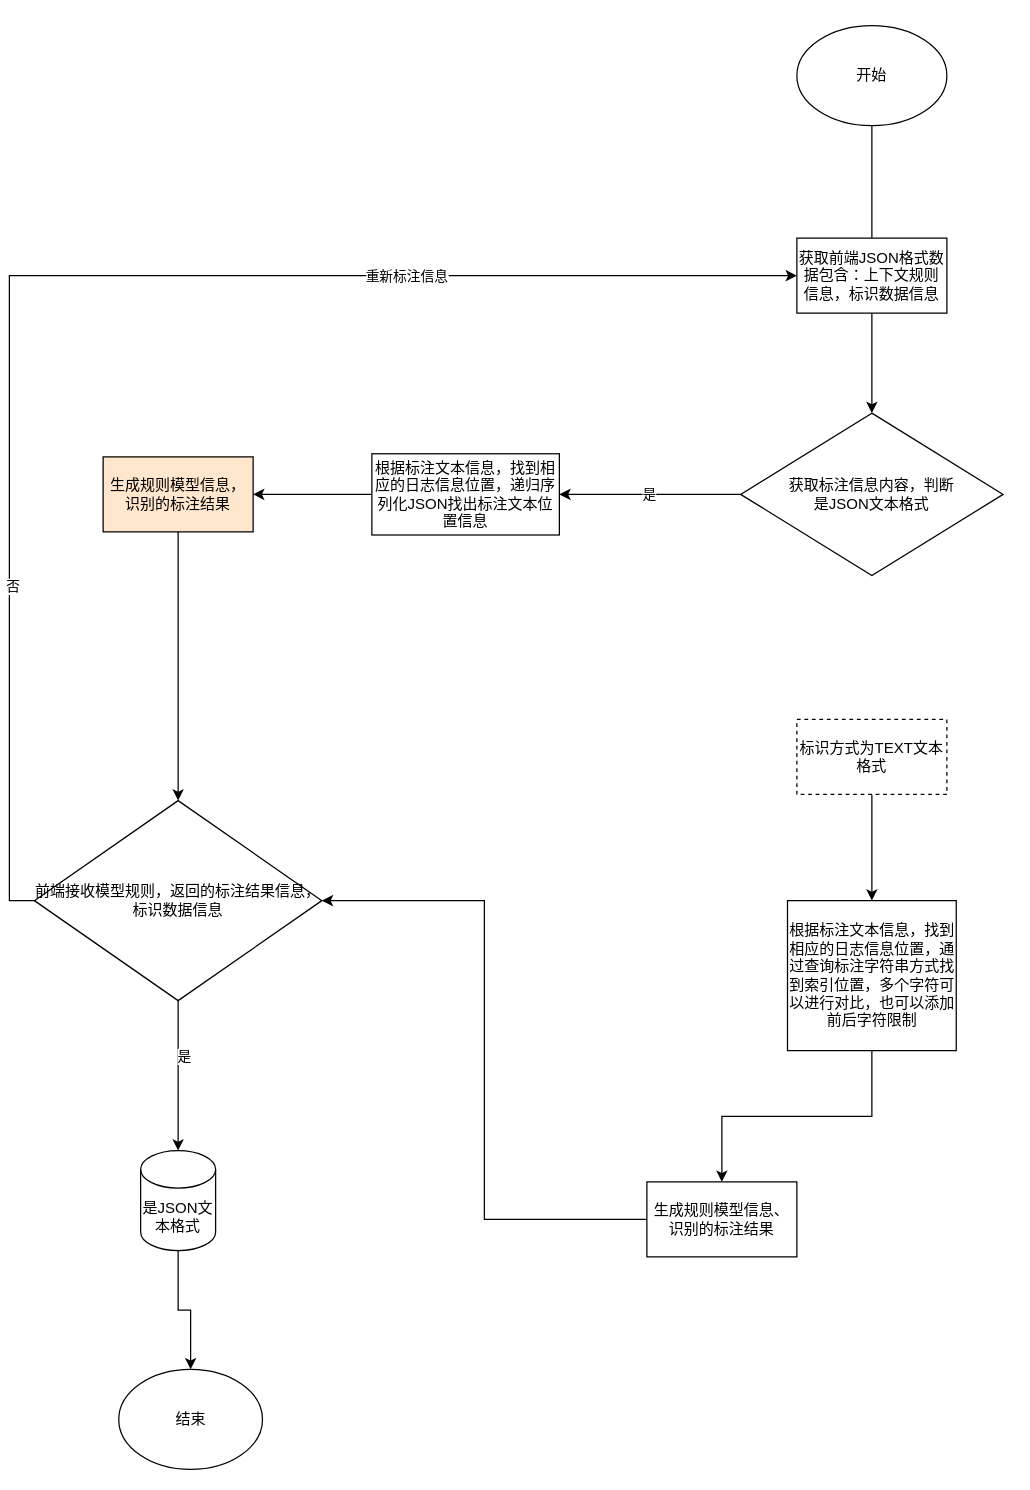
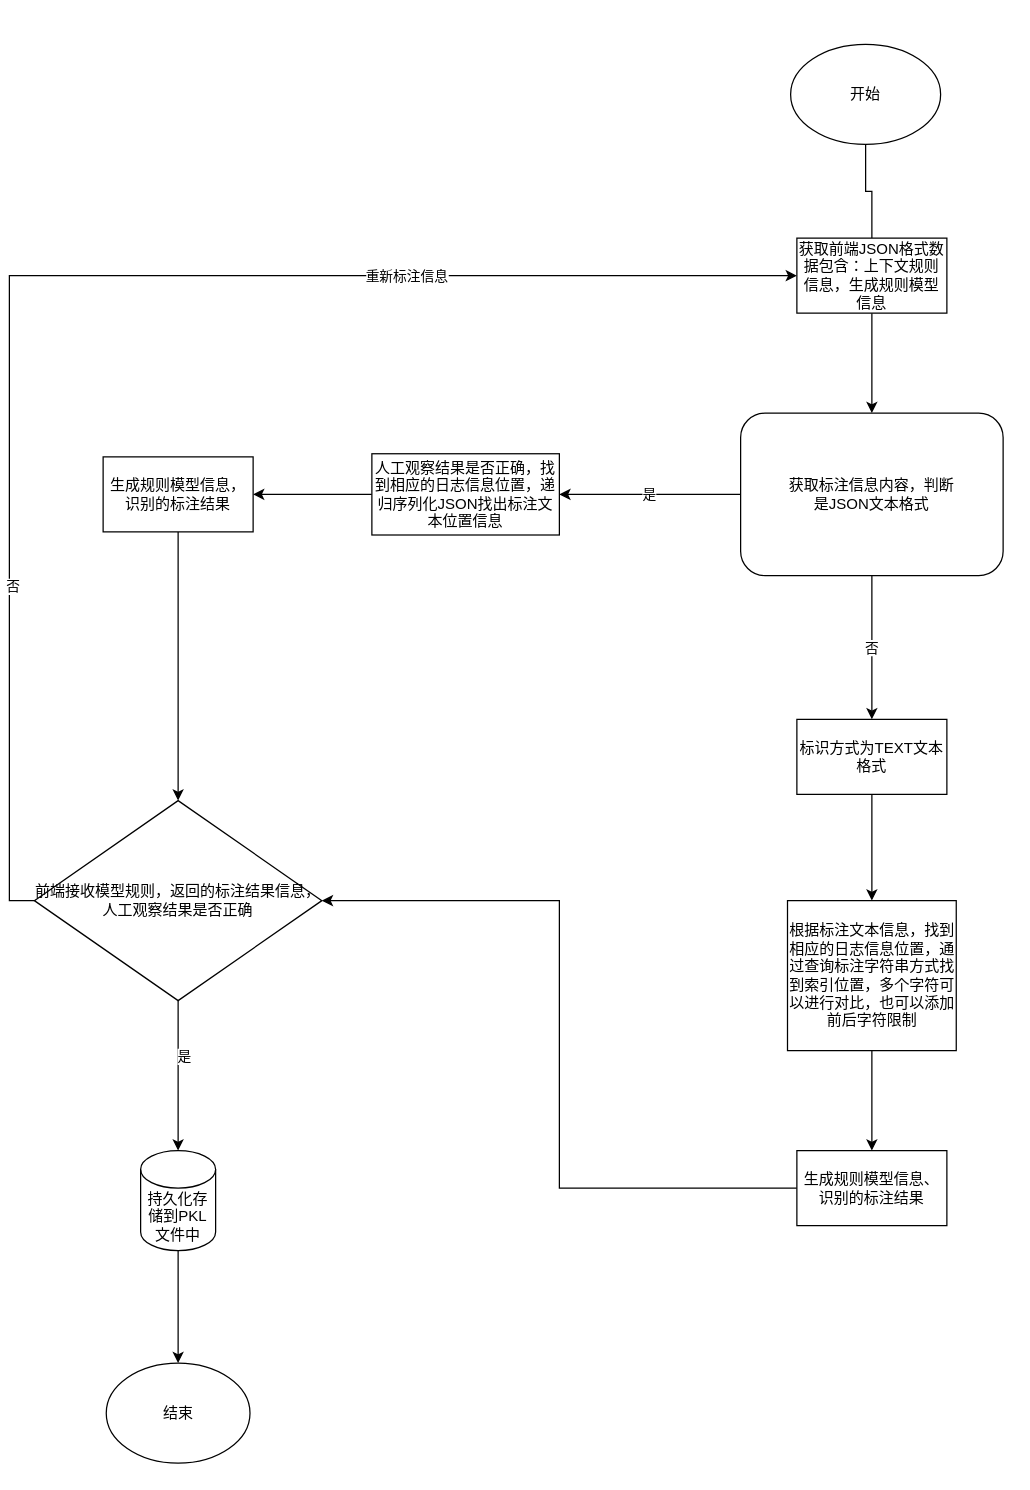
node "开始": moved (872, 76) -> (866, 94)
node "获取前端JSON格式数据包含：上下文规则信息，标识数据信息": label "获取前端JSON格式数据包含：上下文规则信息，标识数据信息" -> "获取前端JSON格式数据包含：上下文规则信息，生成规则模型信息"
node "生成规则模型信息，识别的标注结果": fillcolor #ffe6cc -> #ffffff
node "根据标注文本信息，找到相应的日志信息位置，递归序列化JSON找出标注文本位置信息": label "根据标注文本信息，找到相应的日志信息位置，递归序列化JSON找出标注文本位置信息" -> "人工观察结果是否正确，找到相应的日志信息位置，递归序列化JSON找出标注文本位置信息"
node "获取标注信息内容，判断 是JSON文本格式": shape diamond -> rounded rectangle
edge "获取标注信息内容，判断 是JSON文本格式" -> "标识方式为TEXT文本格式": added, label "否"
node "标识方式为TEXT文本格式": style dashed -> solid
node "前端接收模型规则，返回的标注结果信息，标识数据信息": label "前端接收模型规则，返回的标注结果信息，标识数据信息" -> "前端接收模型规则，返回的标注结果信息，人工观察结果是否正确"
node "是JSON文本格式": label "是JSON文本格式" -> "持久化存储到PKL文件中"
node "生成规则模型信息、识别的标注结果": moved (722, 1219) -> (872, 1188)
node "结束": moved (191, 1419) -> (178, 1413)
